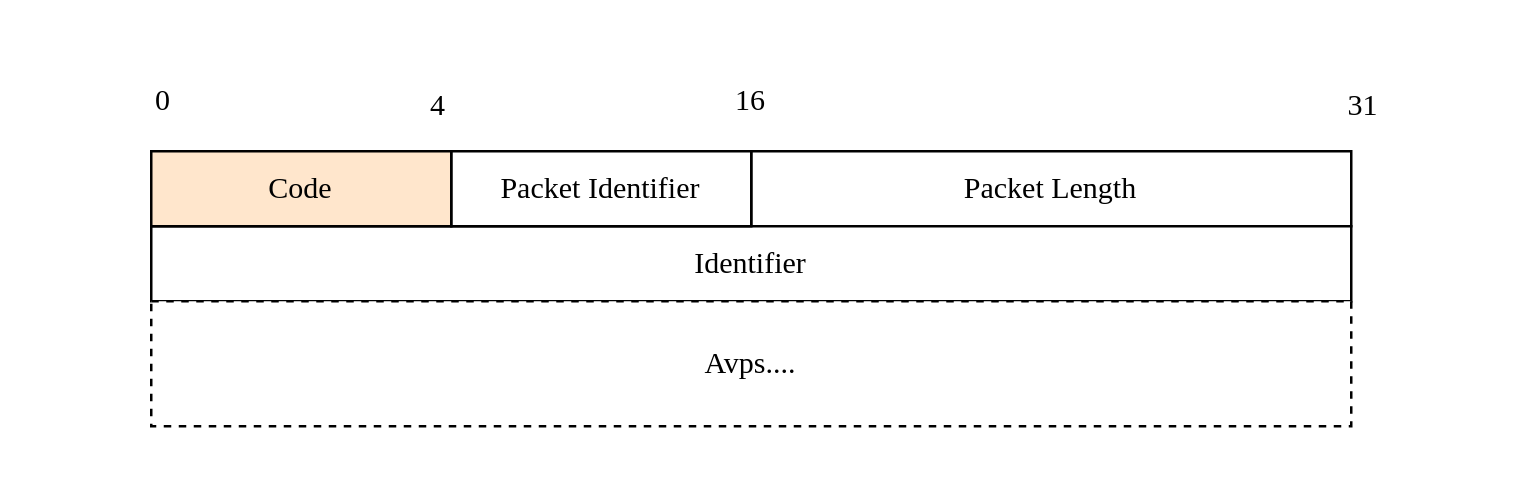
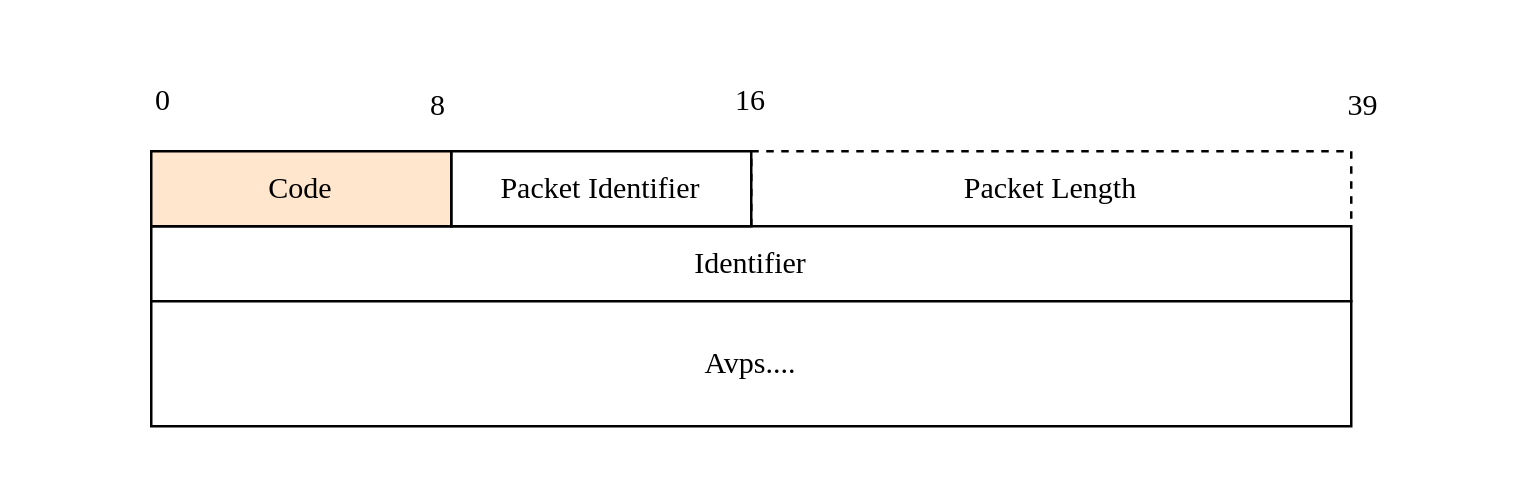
node "4": label "4" -> "8"
node "31": label "31" -> "39"
node "Packet Length": style solid -> dashed
node "Avps....": style dashed -> solid
